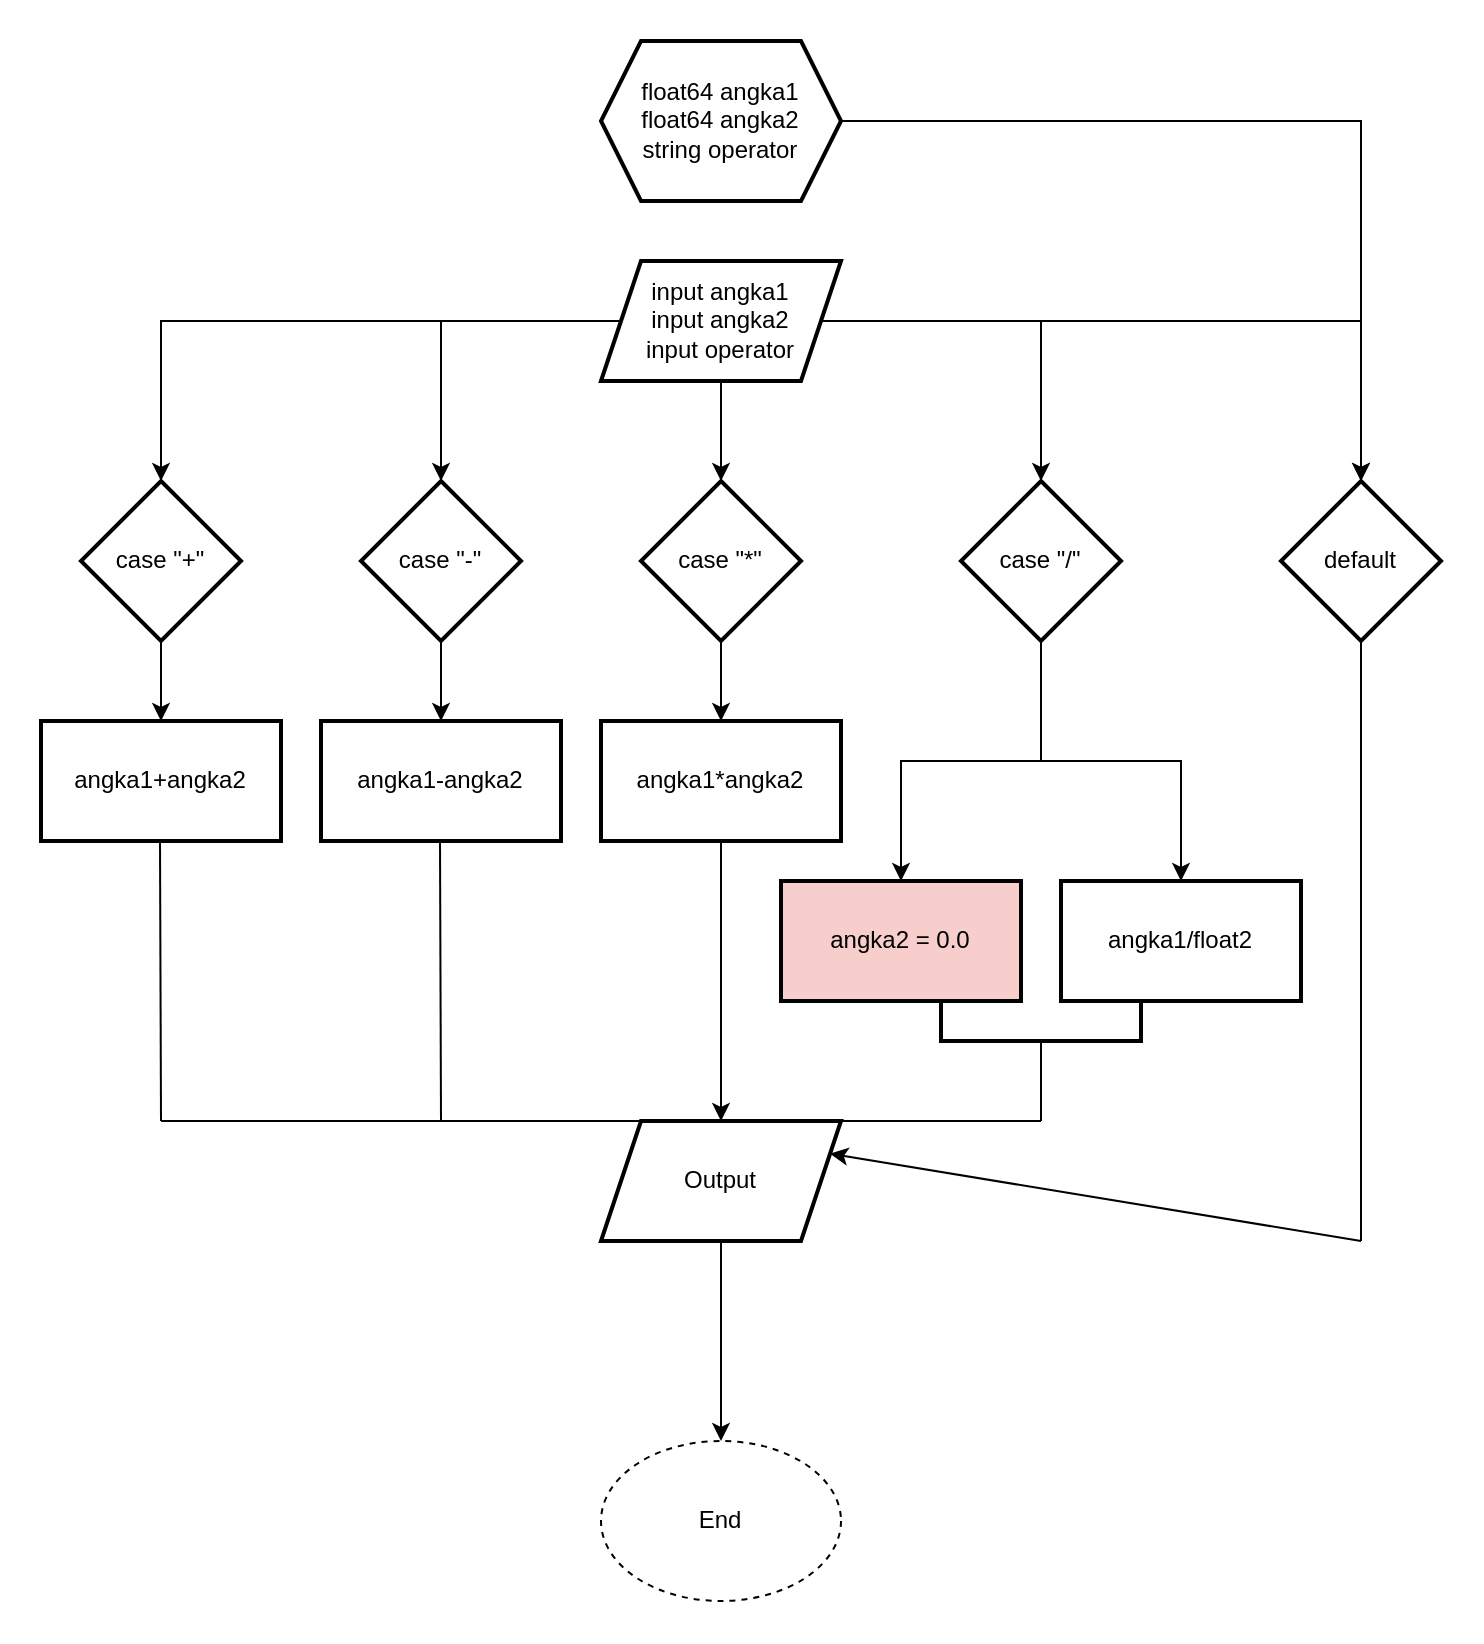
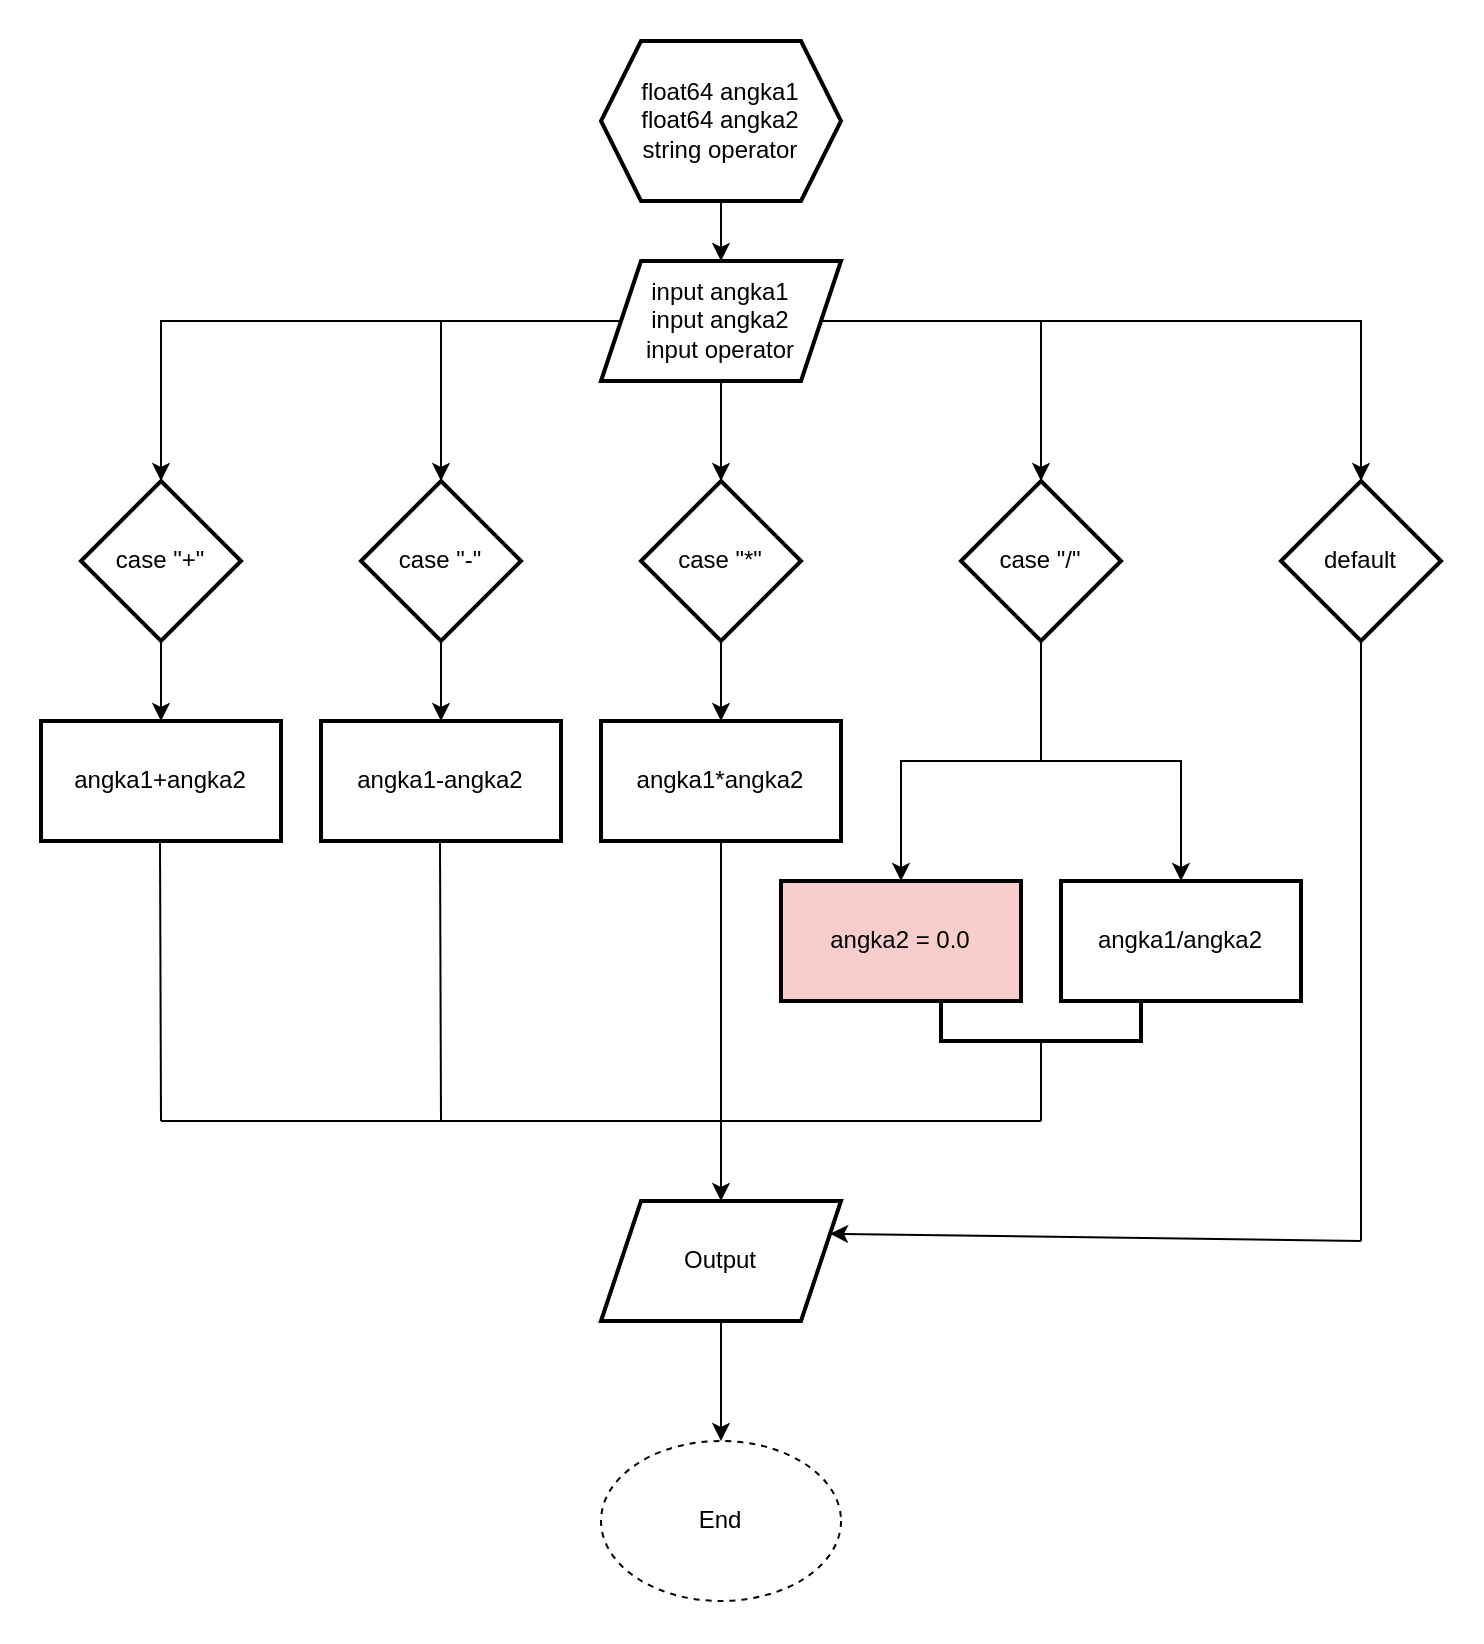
edge "float64 angka1 float64 angka2 string operator" -> "default": now "float64 angka1 float64 angka2 string operator" -> "input angka1 input angka2 input operator"
node "angka1/float2": label "angka1/float2" -> "angka1/angka2"
node "Output": moved (721, 1181) -> (721, 1261)
